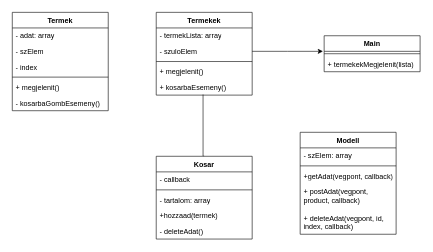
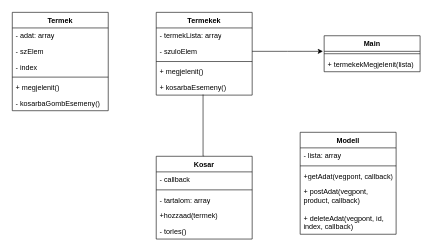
node "- szElem: array": label "- szElem: array" -> "- lista: array"
node "- deleteAdat()": label "- deleteAdat()" -> "- torles()"
